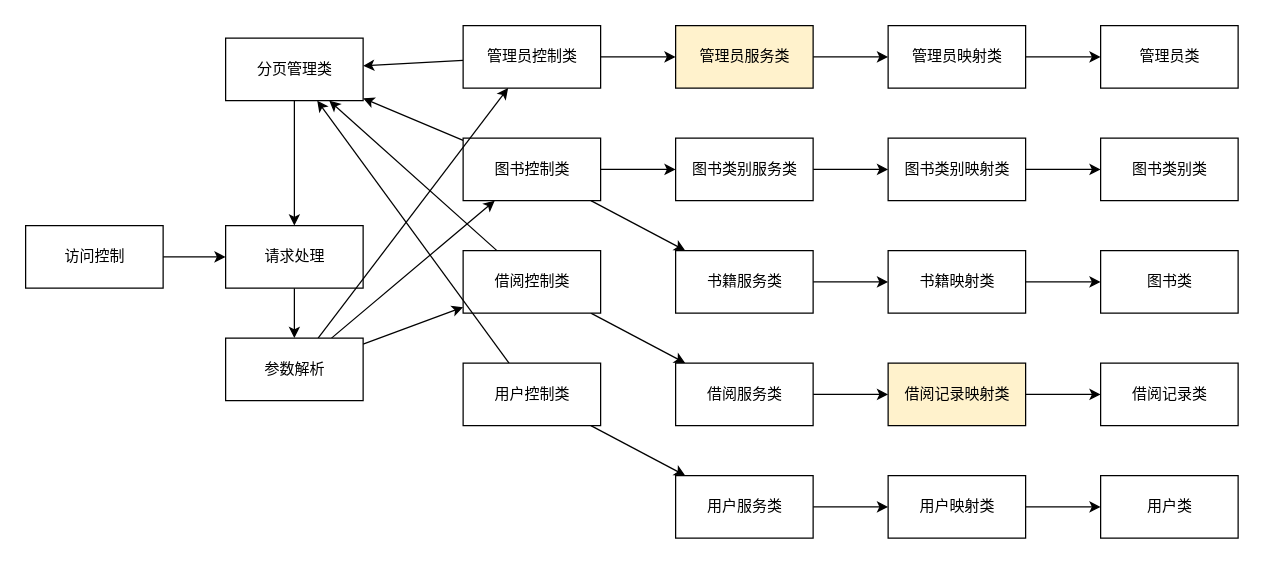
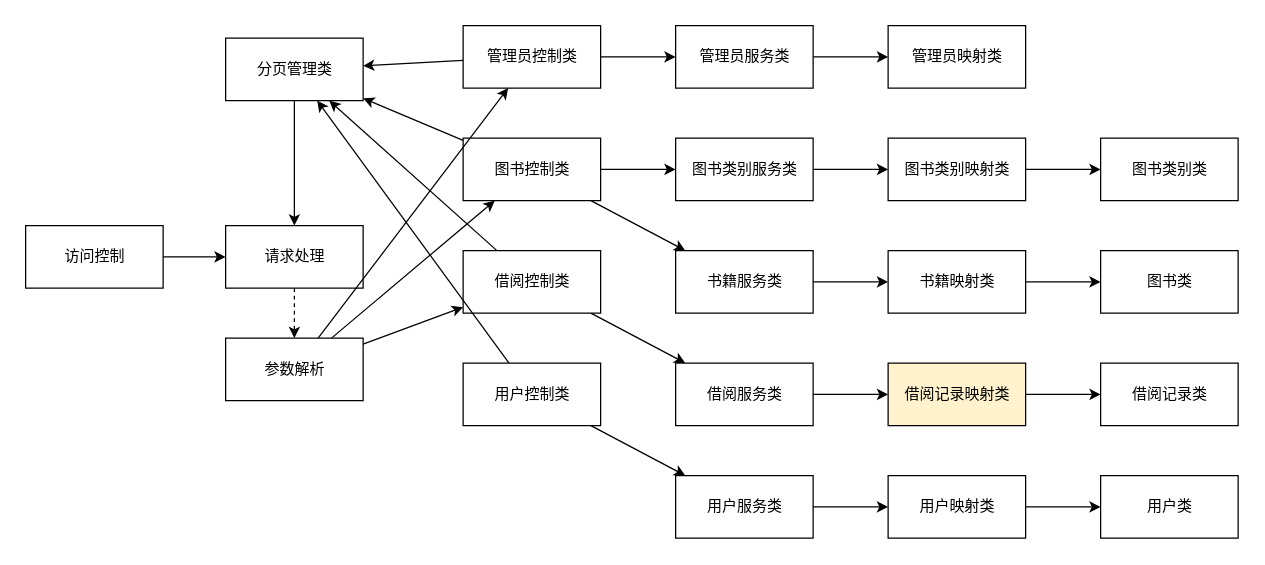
node "管理员服务类": fillcolor #fff2cc -> #ffffff
edge "管理员映射类" -> "管理员类": removed
node "管理员类": removed
edge "请求处理" -> "参数解析": style solid -> dashed
